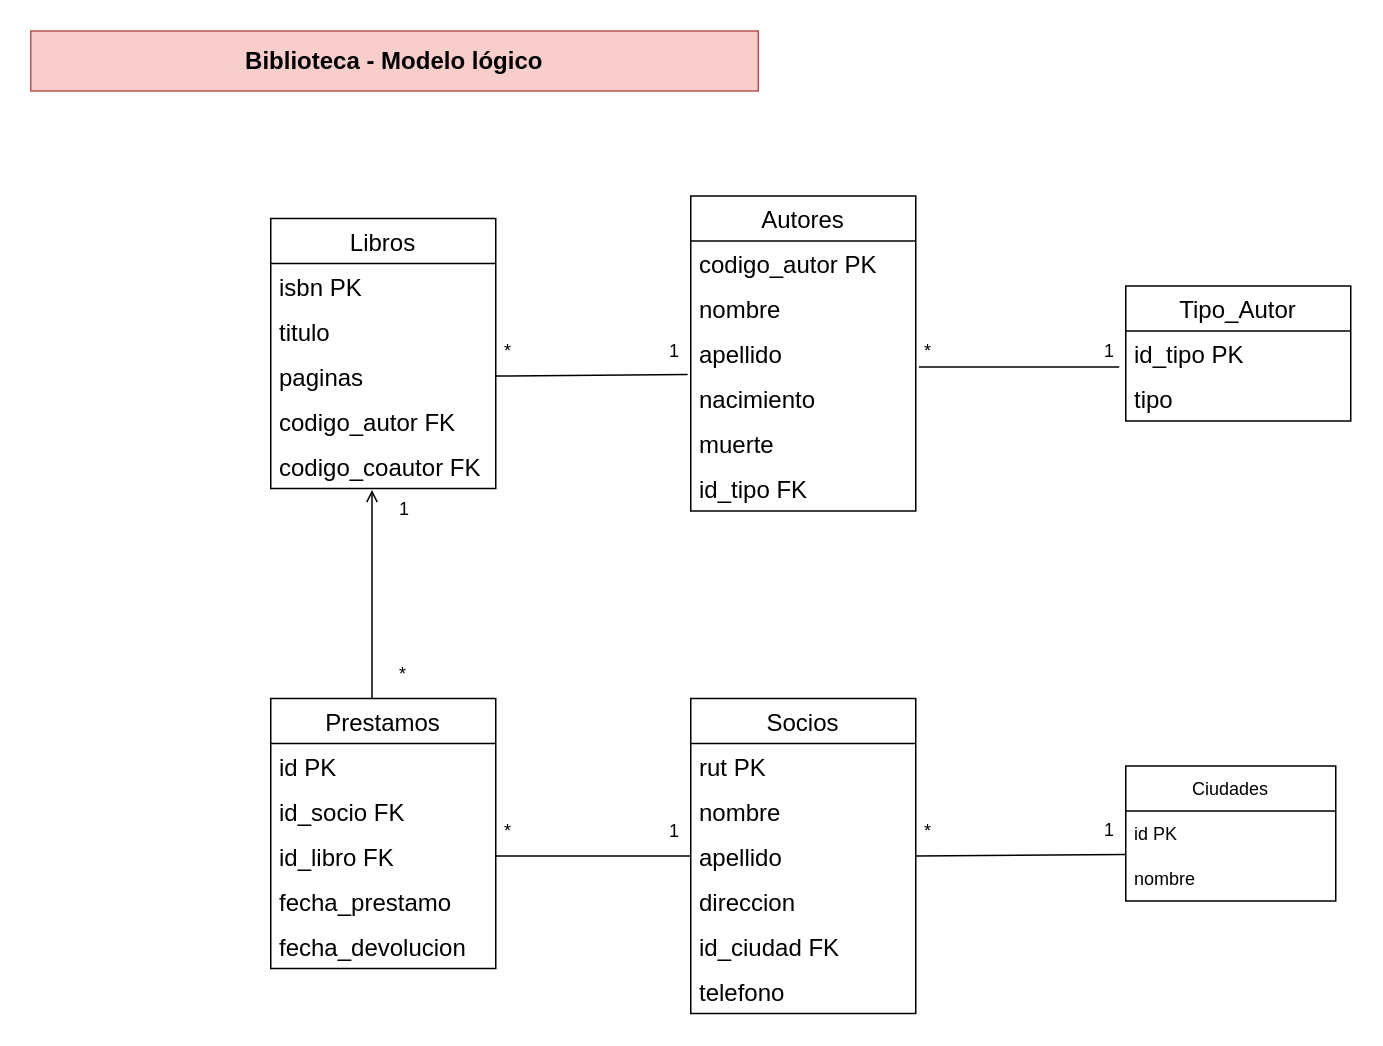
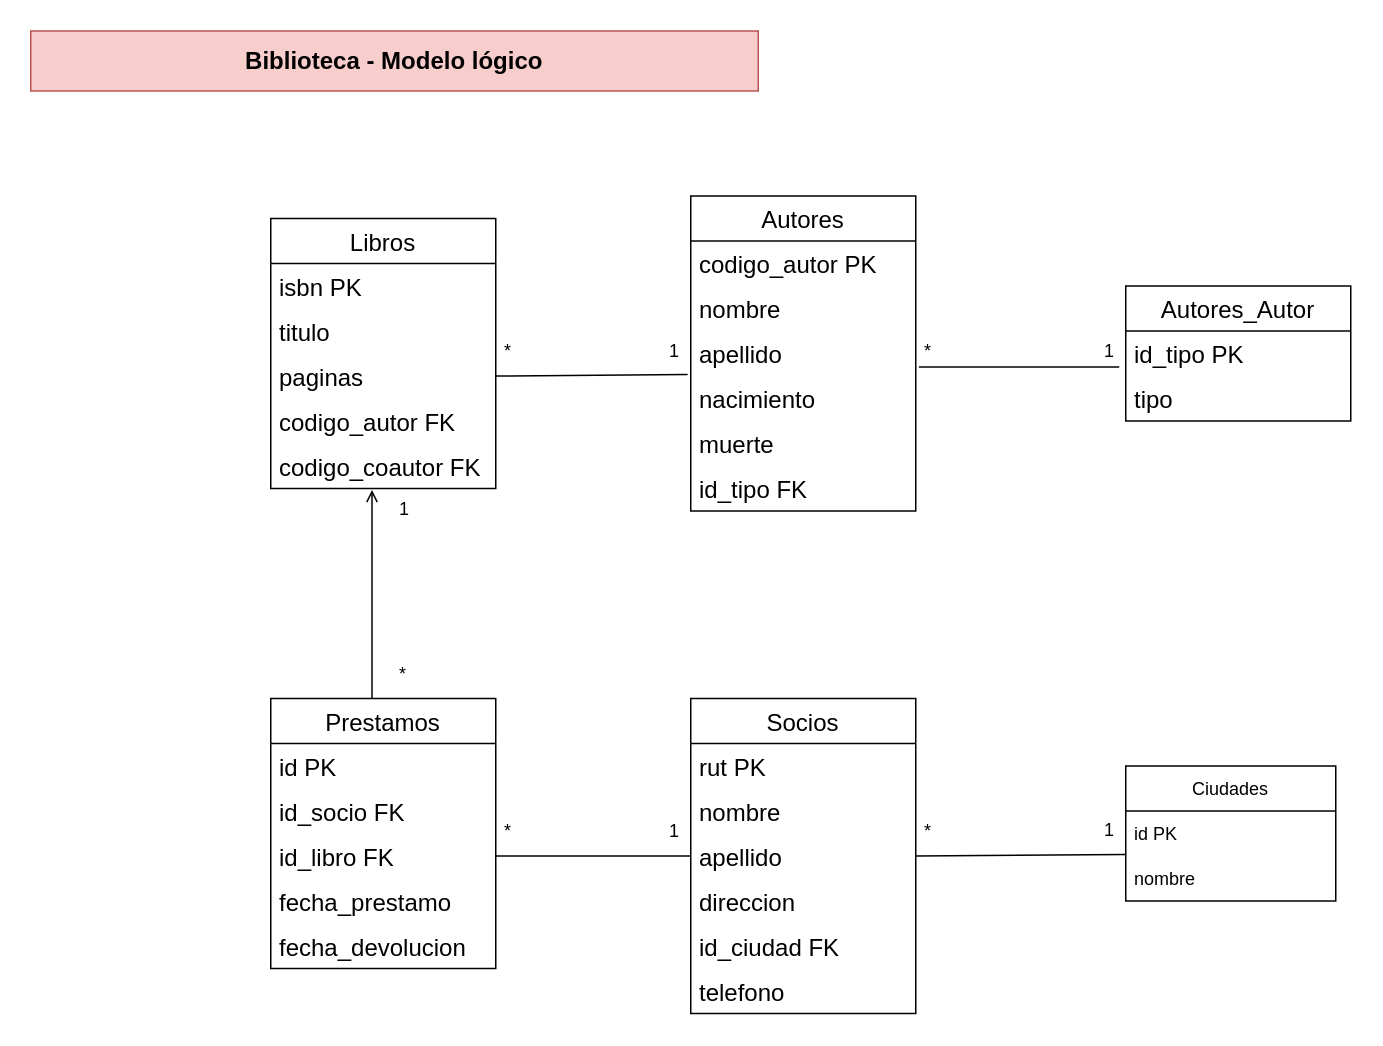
node "Tipo_Autor": label "Tipo_Autor" -> "Autores_Autor"
